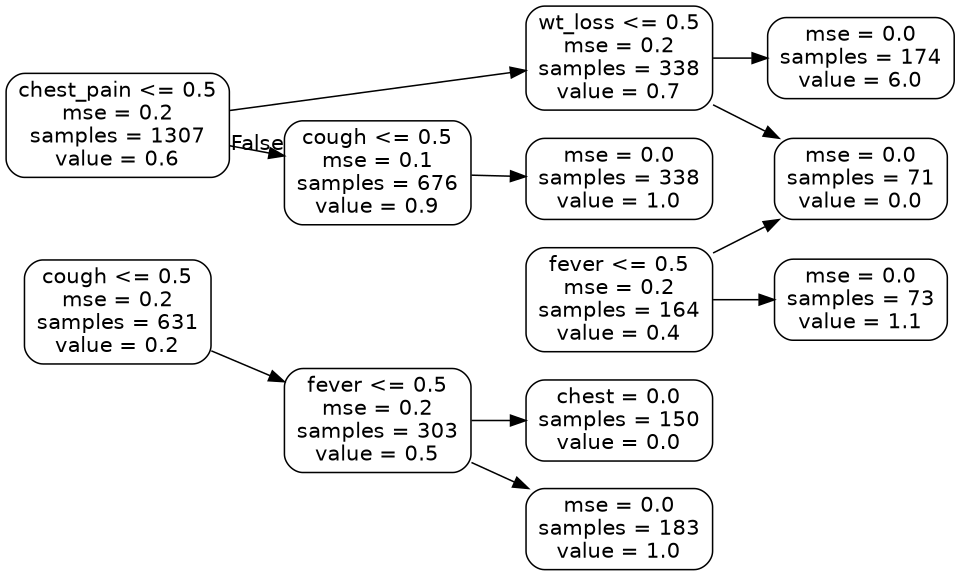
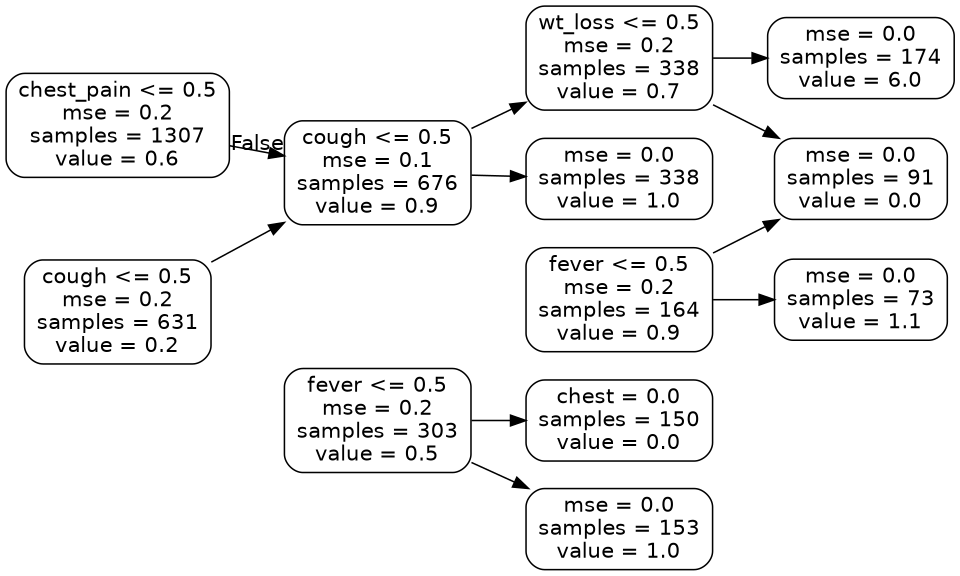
edge "chest_pain <= 0.5 mse = 0.2 samples = 1307 value = 0.6" -> "wt_loss <= 0.5 mse = 0.2 samples = 338 value = 0.7": now "cough <= 0.5 mse = 0.1 samples = 676 value = 0.9" -> "wt_loss <= 0.5 mse = 0.2 samples = 338 value = 0.7"
node "mse = 0.0 samples = 71 value = 0.0": label "mse = 0.0 samples = 71 value = 0.0" -> "mse = 0.0 samples = 91 value = 0.0"
node "fever <= 0.5 mse = 0.2 samples = 164 value = 0.4": label "fever <= 0.5 mse = 0.2 samples = 164 value = 0.4" -> "fever <= 0.5 mse = 0.2 samples = 164 value = 0.9"
edge "cough <= 0.5 mse = 0.2 samples = 631 value = 0.2" -> "fever <= 0.5 mse = 0.2 samples = 303 value = 0.5": now "cough <= 0.5 mse = 0.2 samples = 631 value = 0.2" -> "cough <= 0.5 mse = 0.1 samples = 676 value = 0.9"
node "mse = 0.0 samples = 183 value = 1.0": label "mse = 0.0 samples = 183 value = 1.0" -> "mse = 0.0 samples = 153 value = 1.0"
